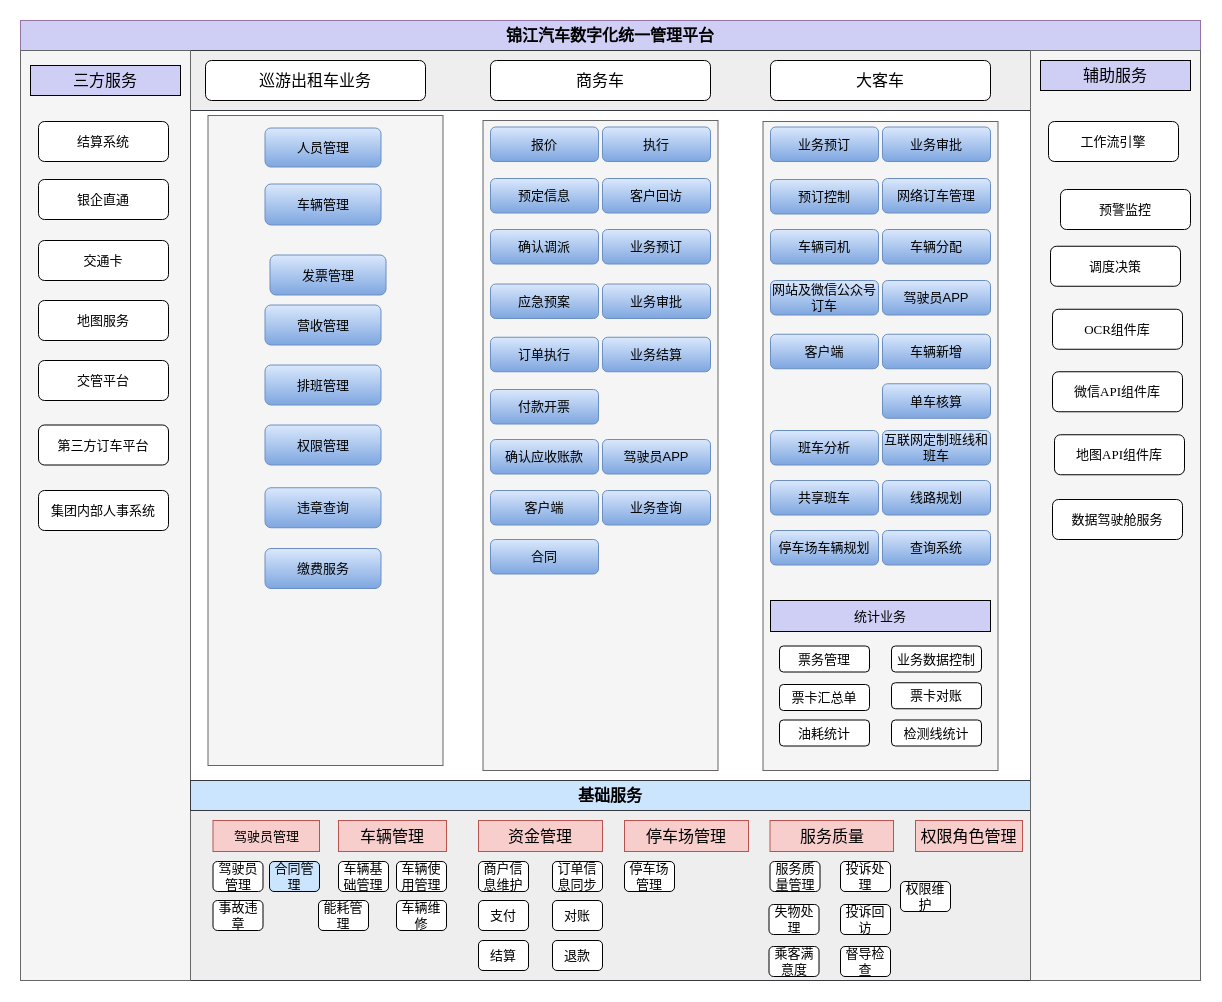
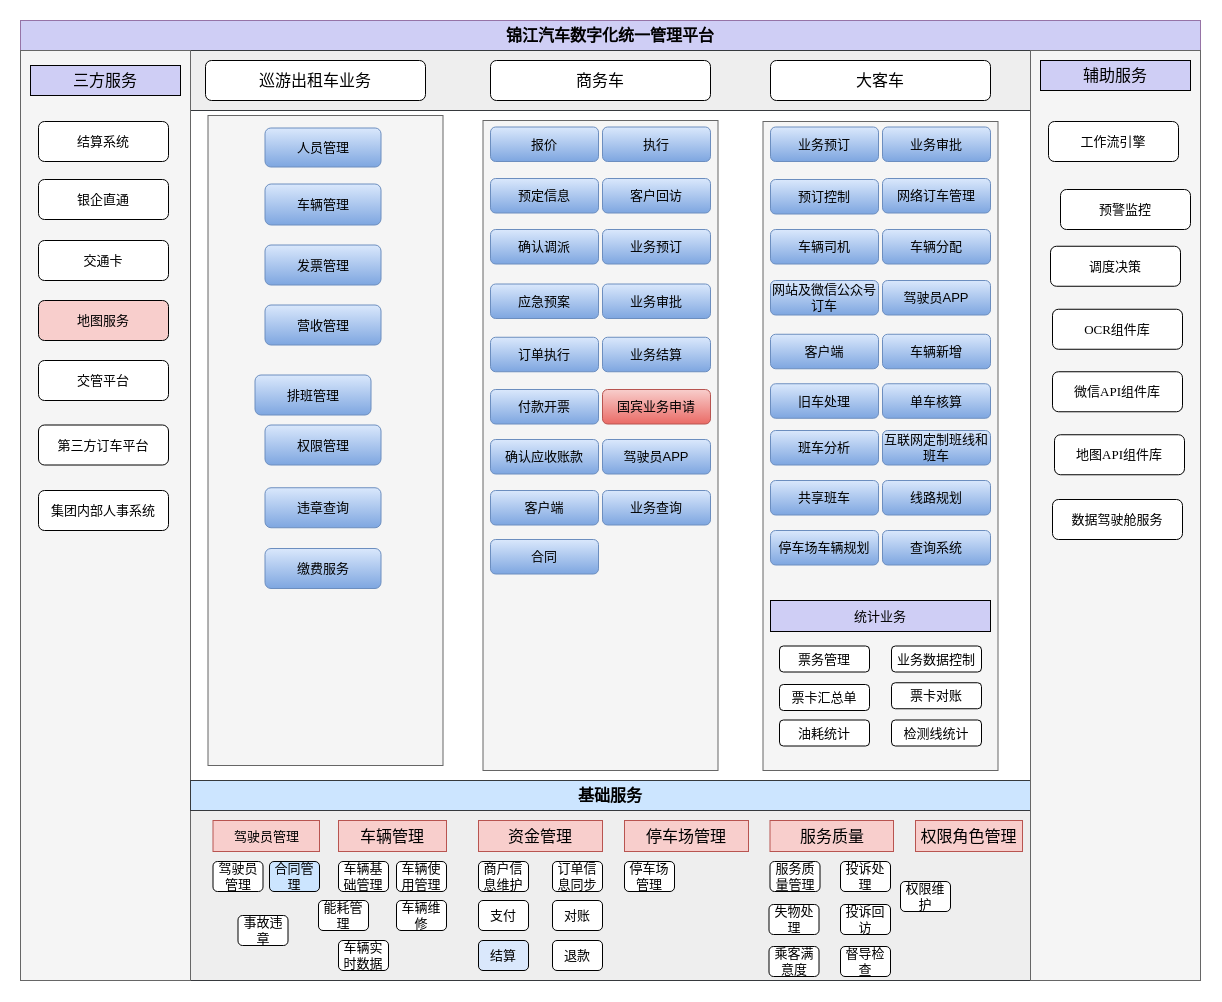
node "发票管理": moved (328, 275) -> (323, 265)
node "地图服务": fillcolor #ffffff -> #f8cecc
node "排班管理": moved (323, 385) -> (313, 395)
node "旧车处理": added
node "国宾业务申请": added
node "事故违章": moved (238, 916) -> (263, 931)
node "车辆实时数据": added
node "结算": fillcolor #ffffff -> #dae8fc
